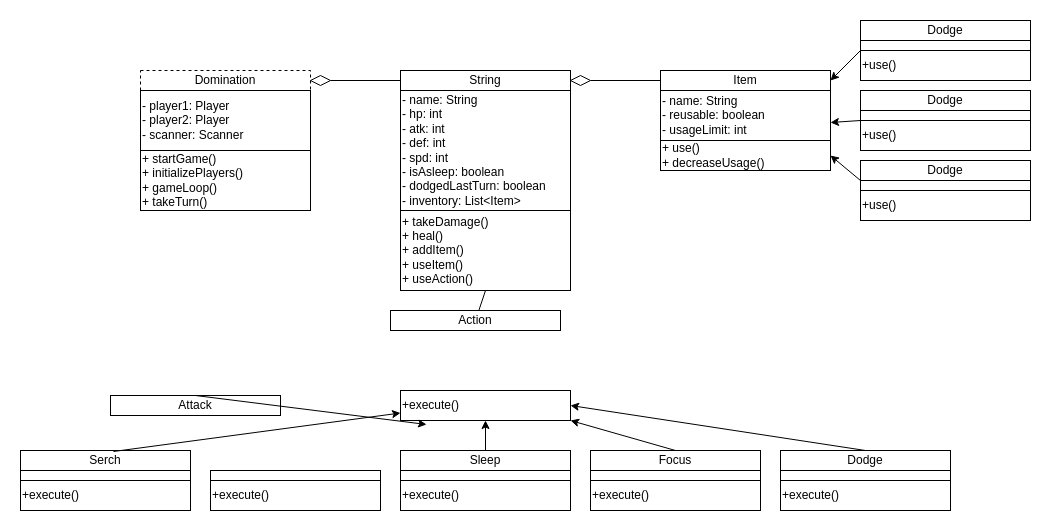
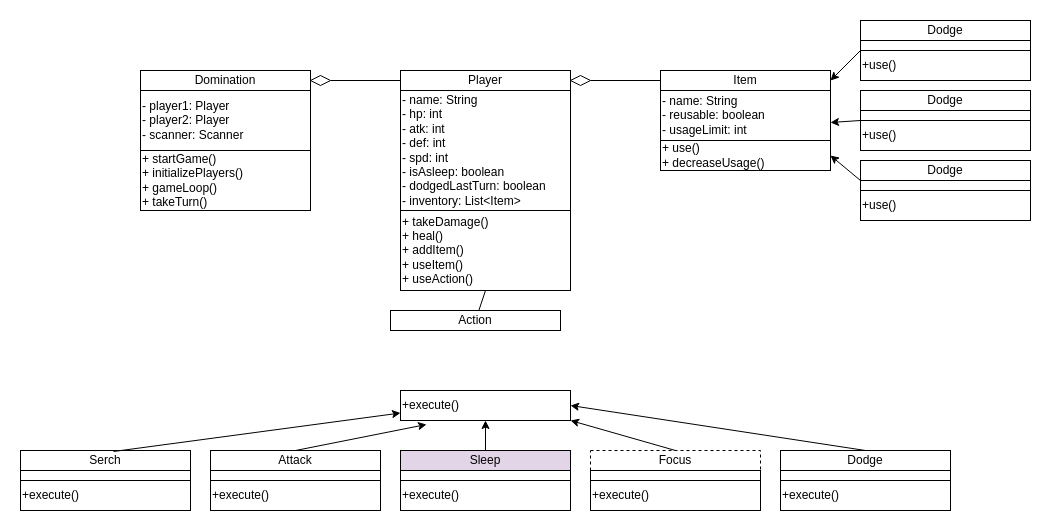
node "Domination": style dashed -> solid
node "String": label "String" -> "Player"
node "Attack": moved (196, 406) -> (296, 461)
node "Sleep": fillcolor #ffffff -> #e1d5e7
node "Focus": style solid -> dashed
